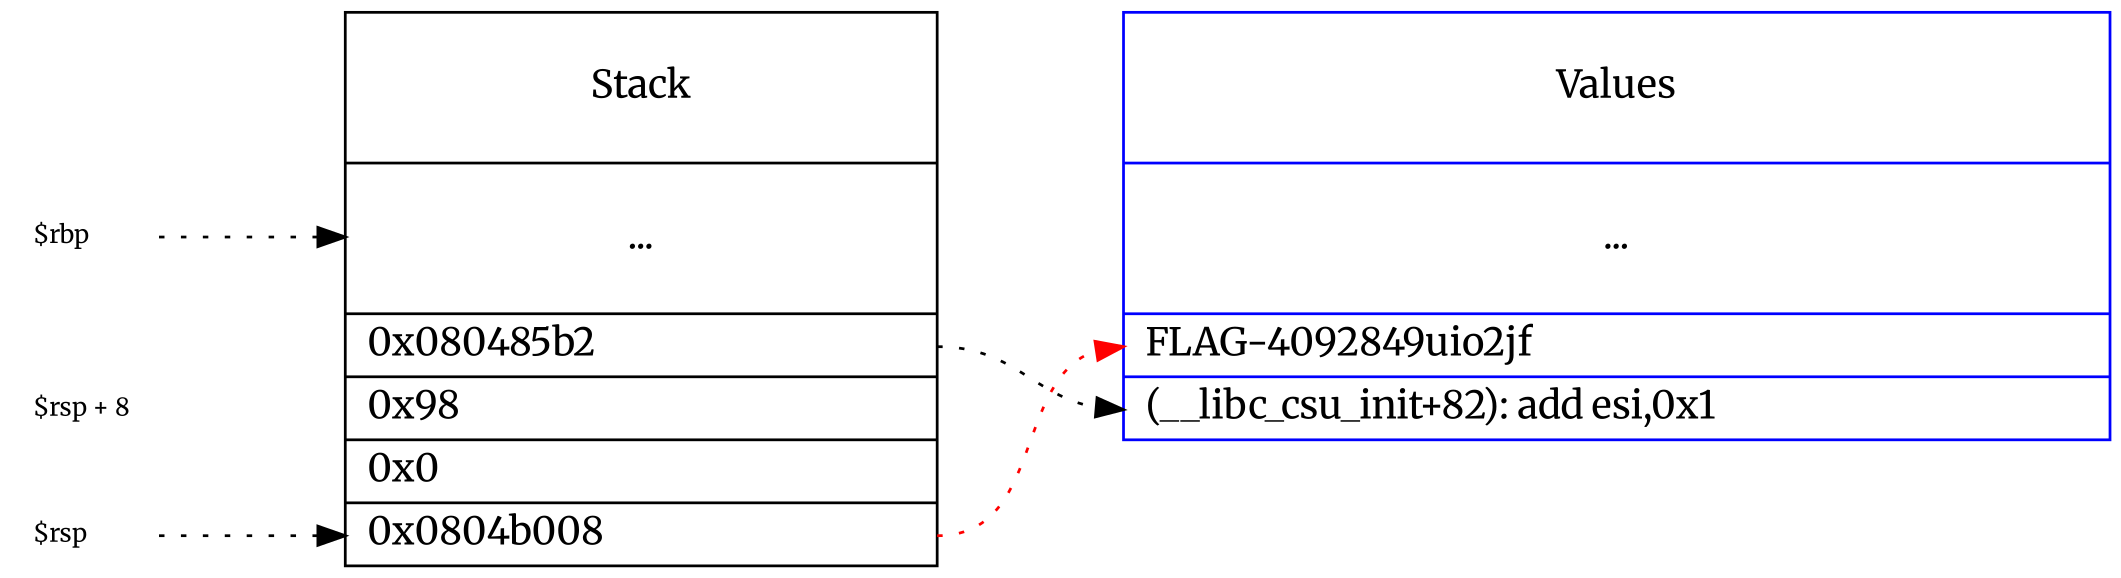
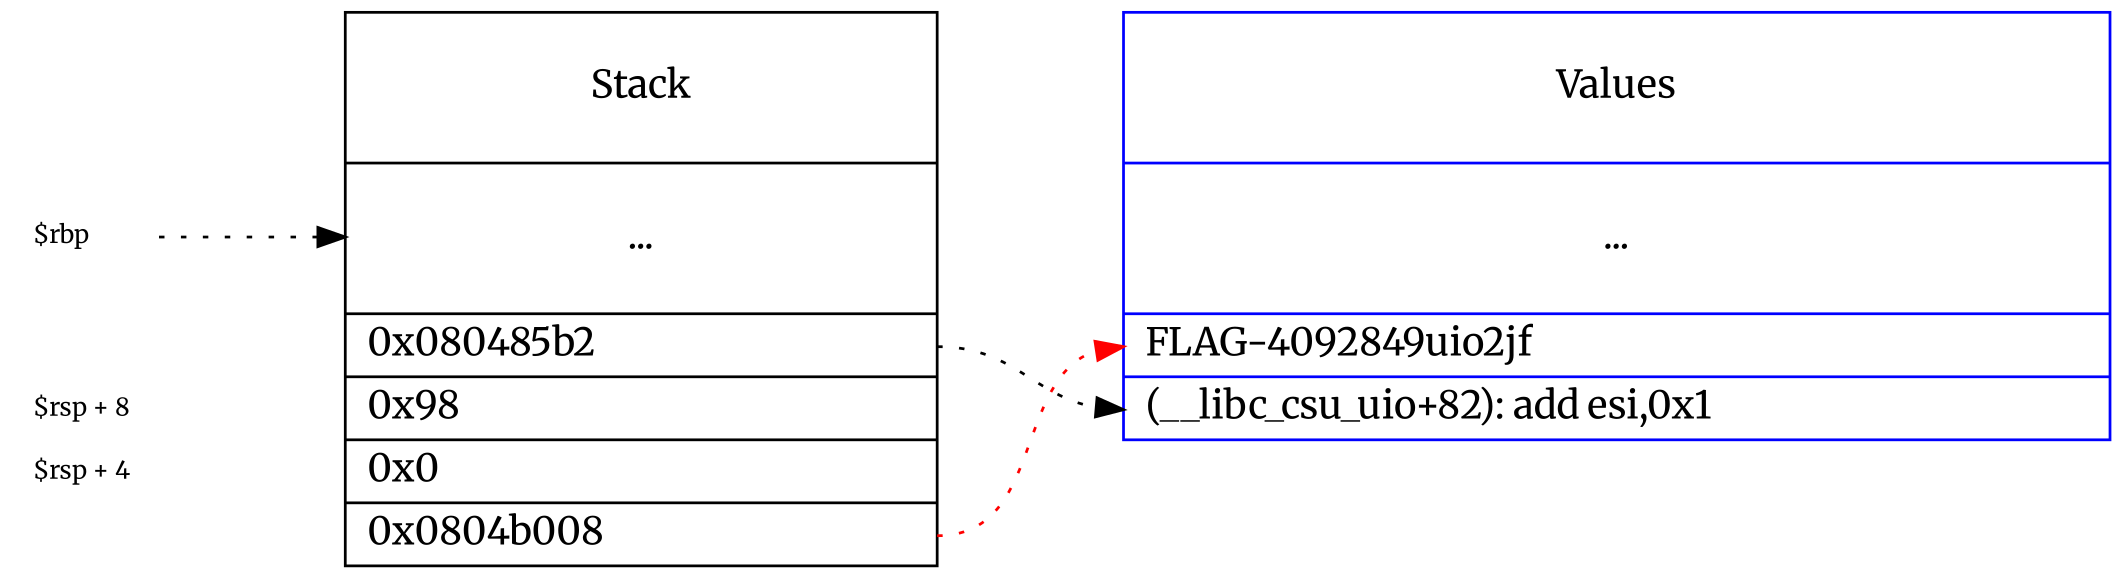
node "Values": text "(__libc_csu_init+82): add esi,0x1" -> "(__libc_csu_uio+82): add esi,0x1"
node "$rsp + 4": added
node "$rsp": removed
